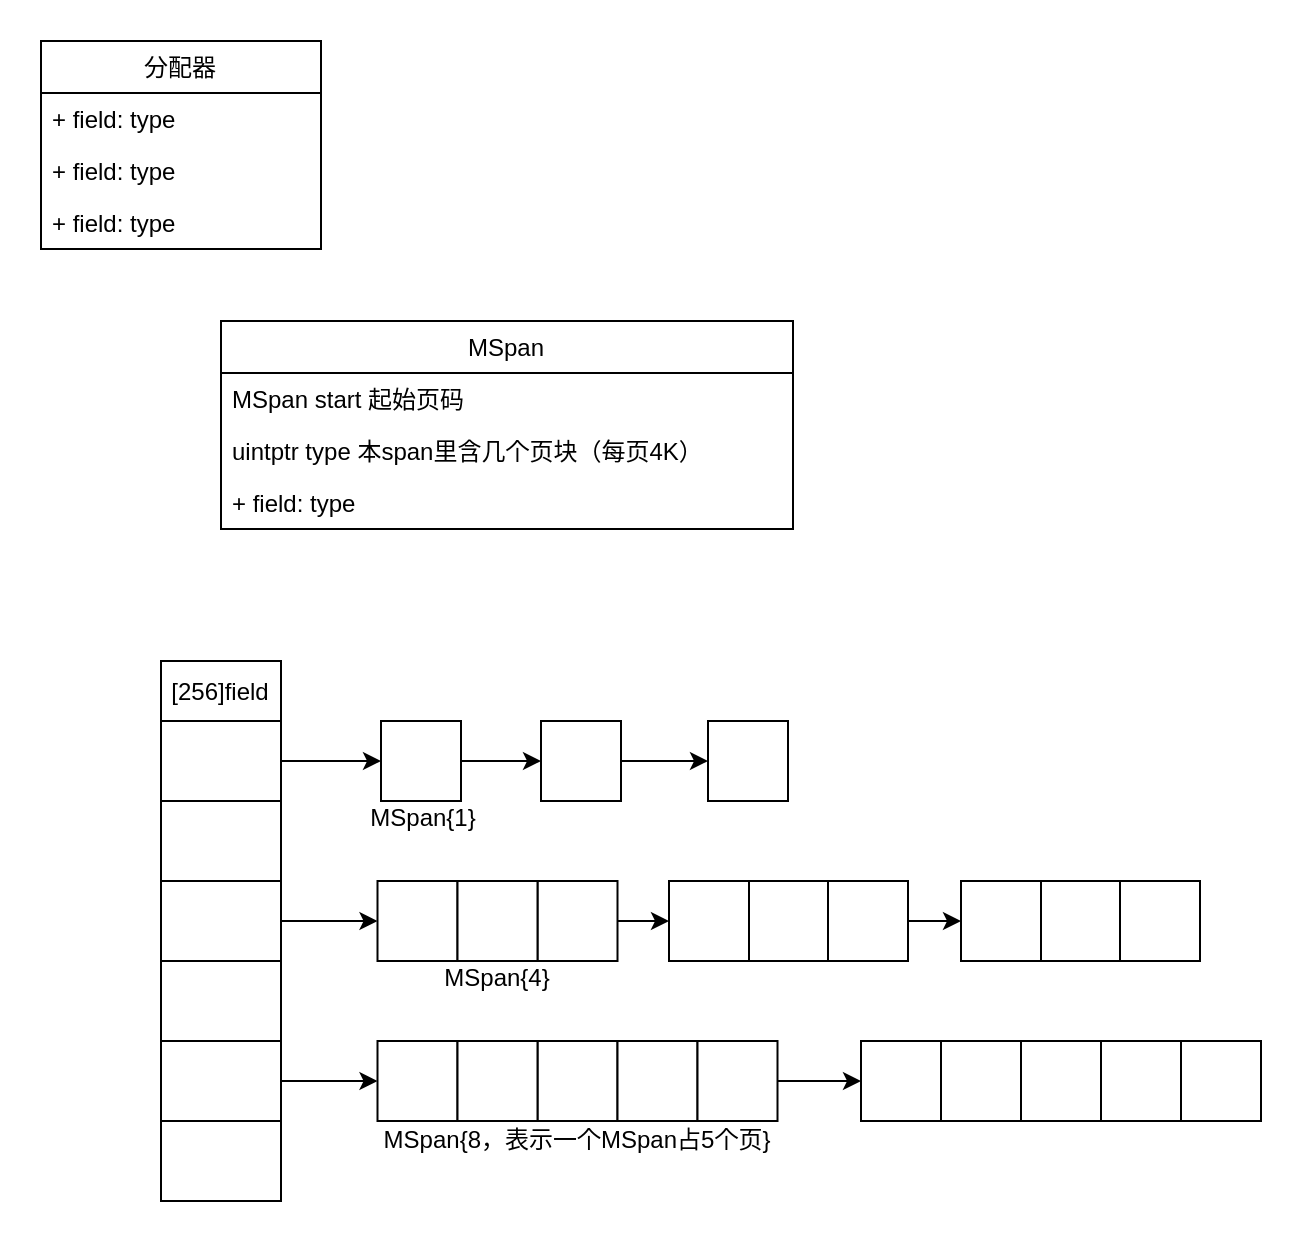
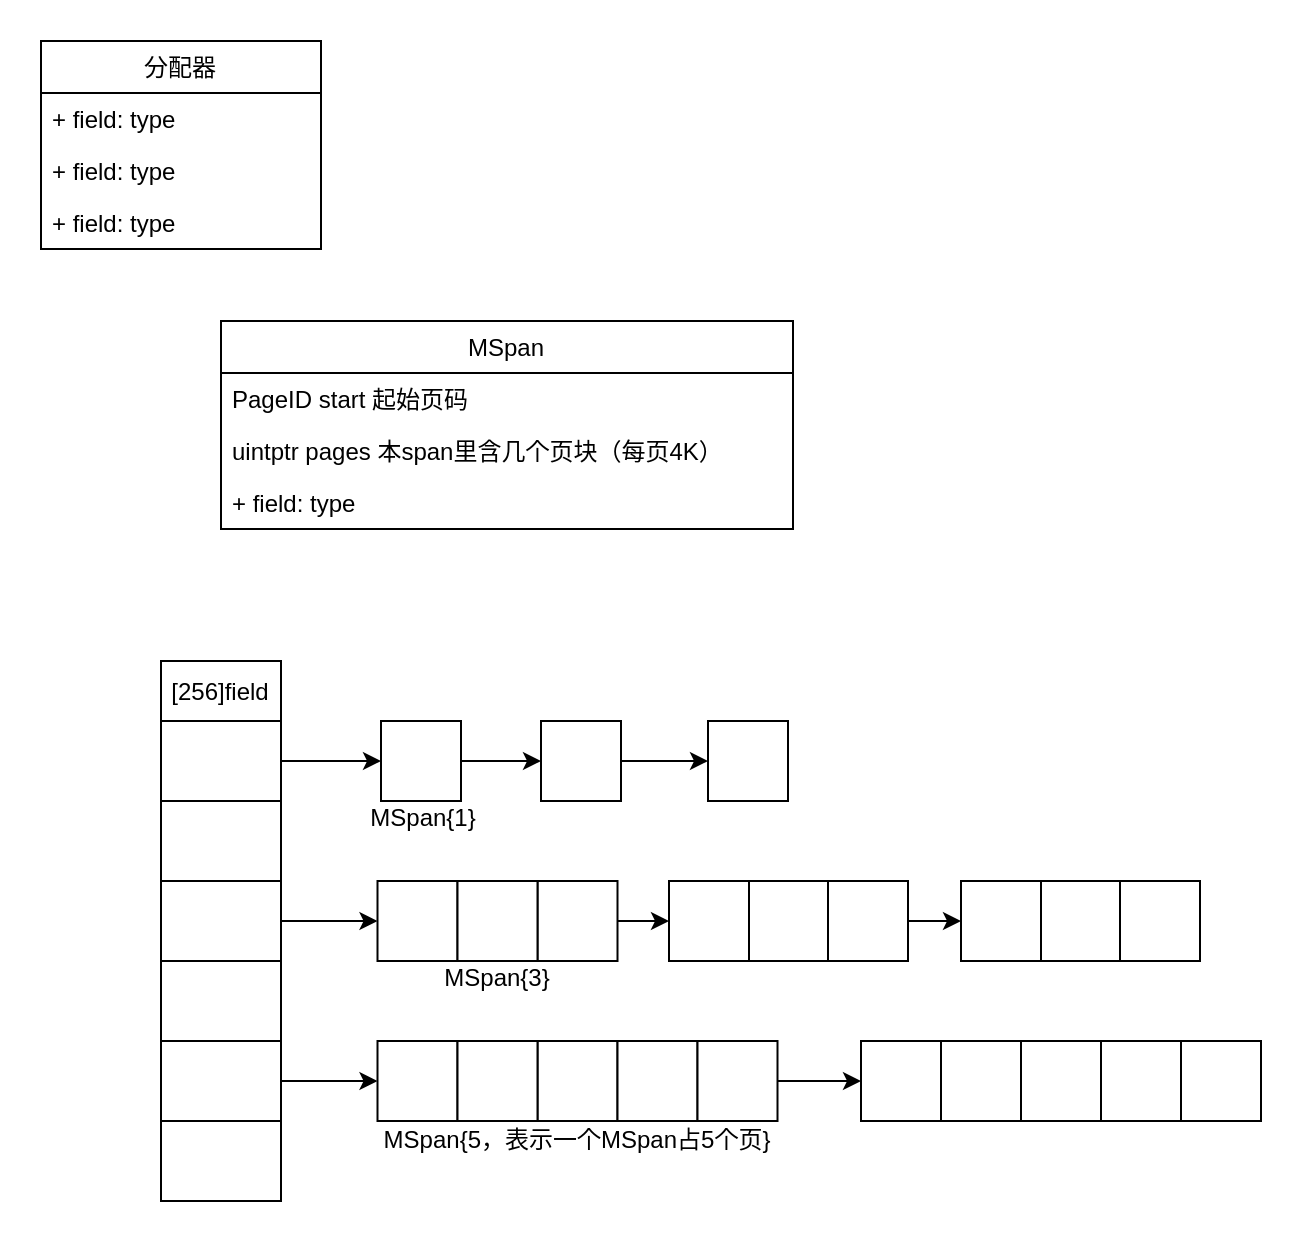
node "MSpan start 起始页码": label "MSpan start 起始页码" -> "PageID start 起始页码"
node "uintptr type 本span里含几个页块（每页4K）": label "uintptr type 本span里含几个页块（每页4K）" -> "uintptr pages 本span里含几个页块（每页4K）"
node "MSpan{4}": label "MSpan{4}" -> "MSpan{3}"
node "MSpan{8，表示一个MSpan占5个页}": label "MSpan{8，表示一个MSpan占5个页}" -> "MSpan{5，表示一个MSpan占5个页}"
